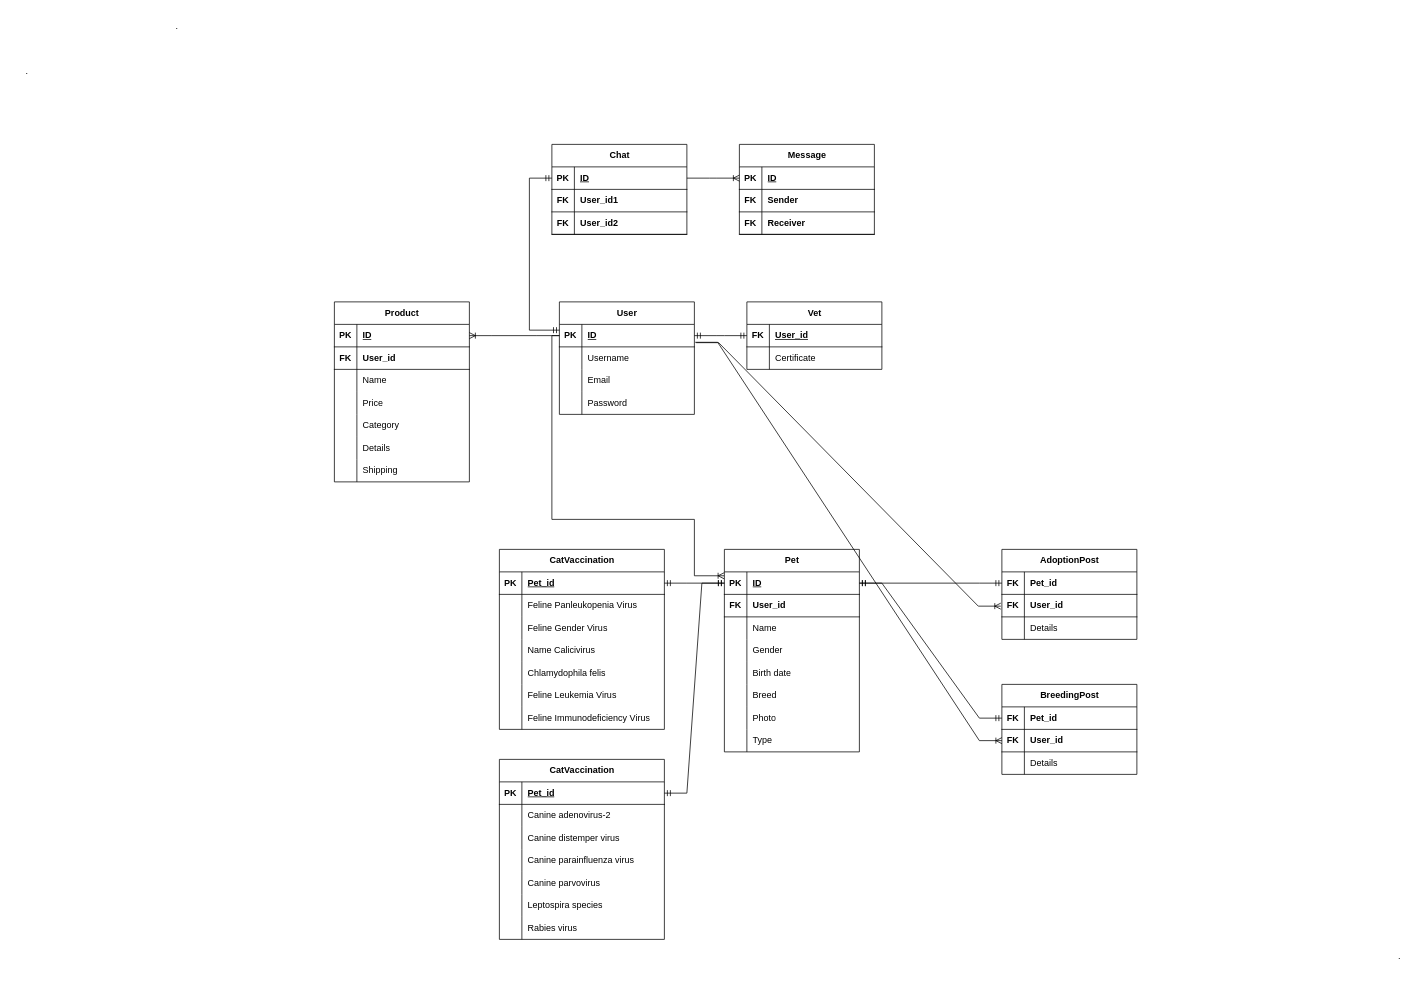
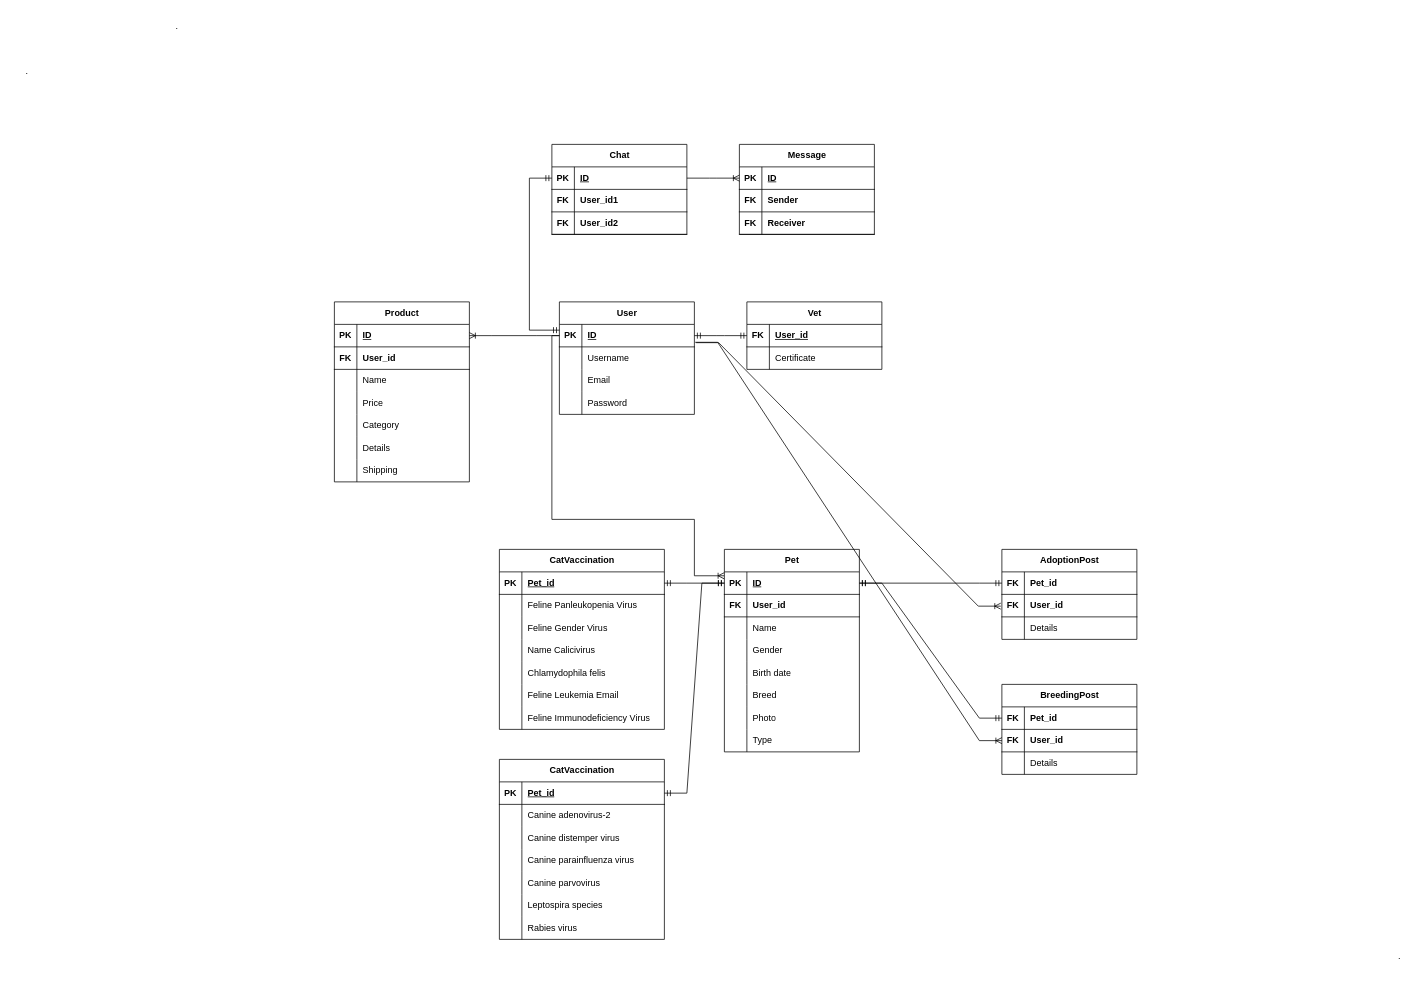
node "Feline Leukemia Virus": label "Feline Leukemia Virus" -> "Feline Leukemia Email"
